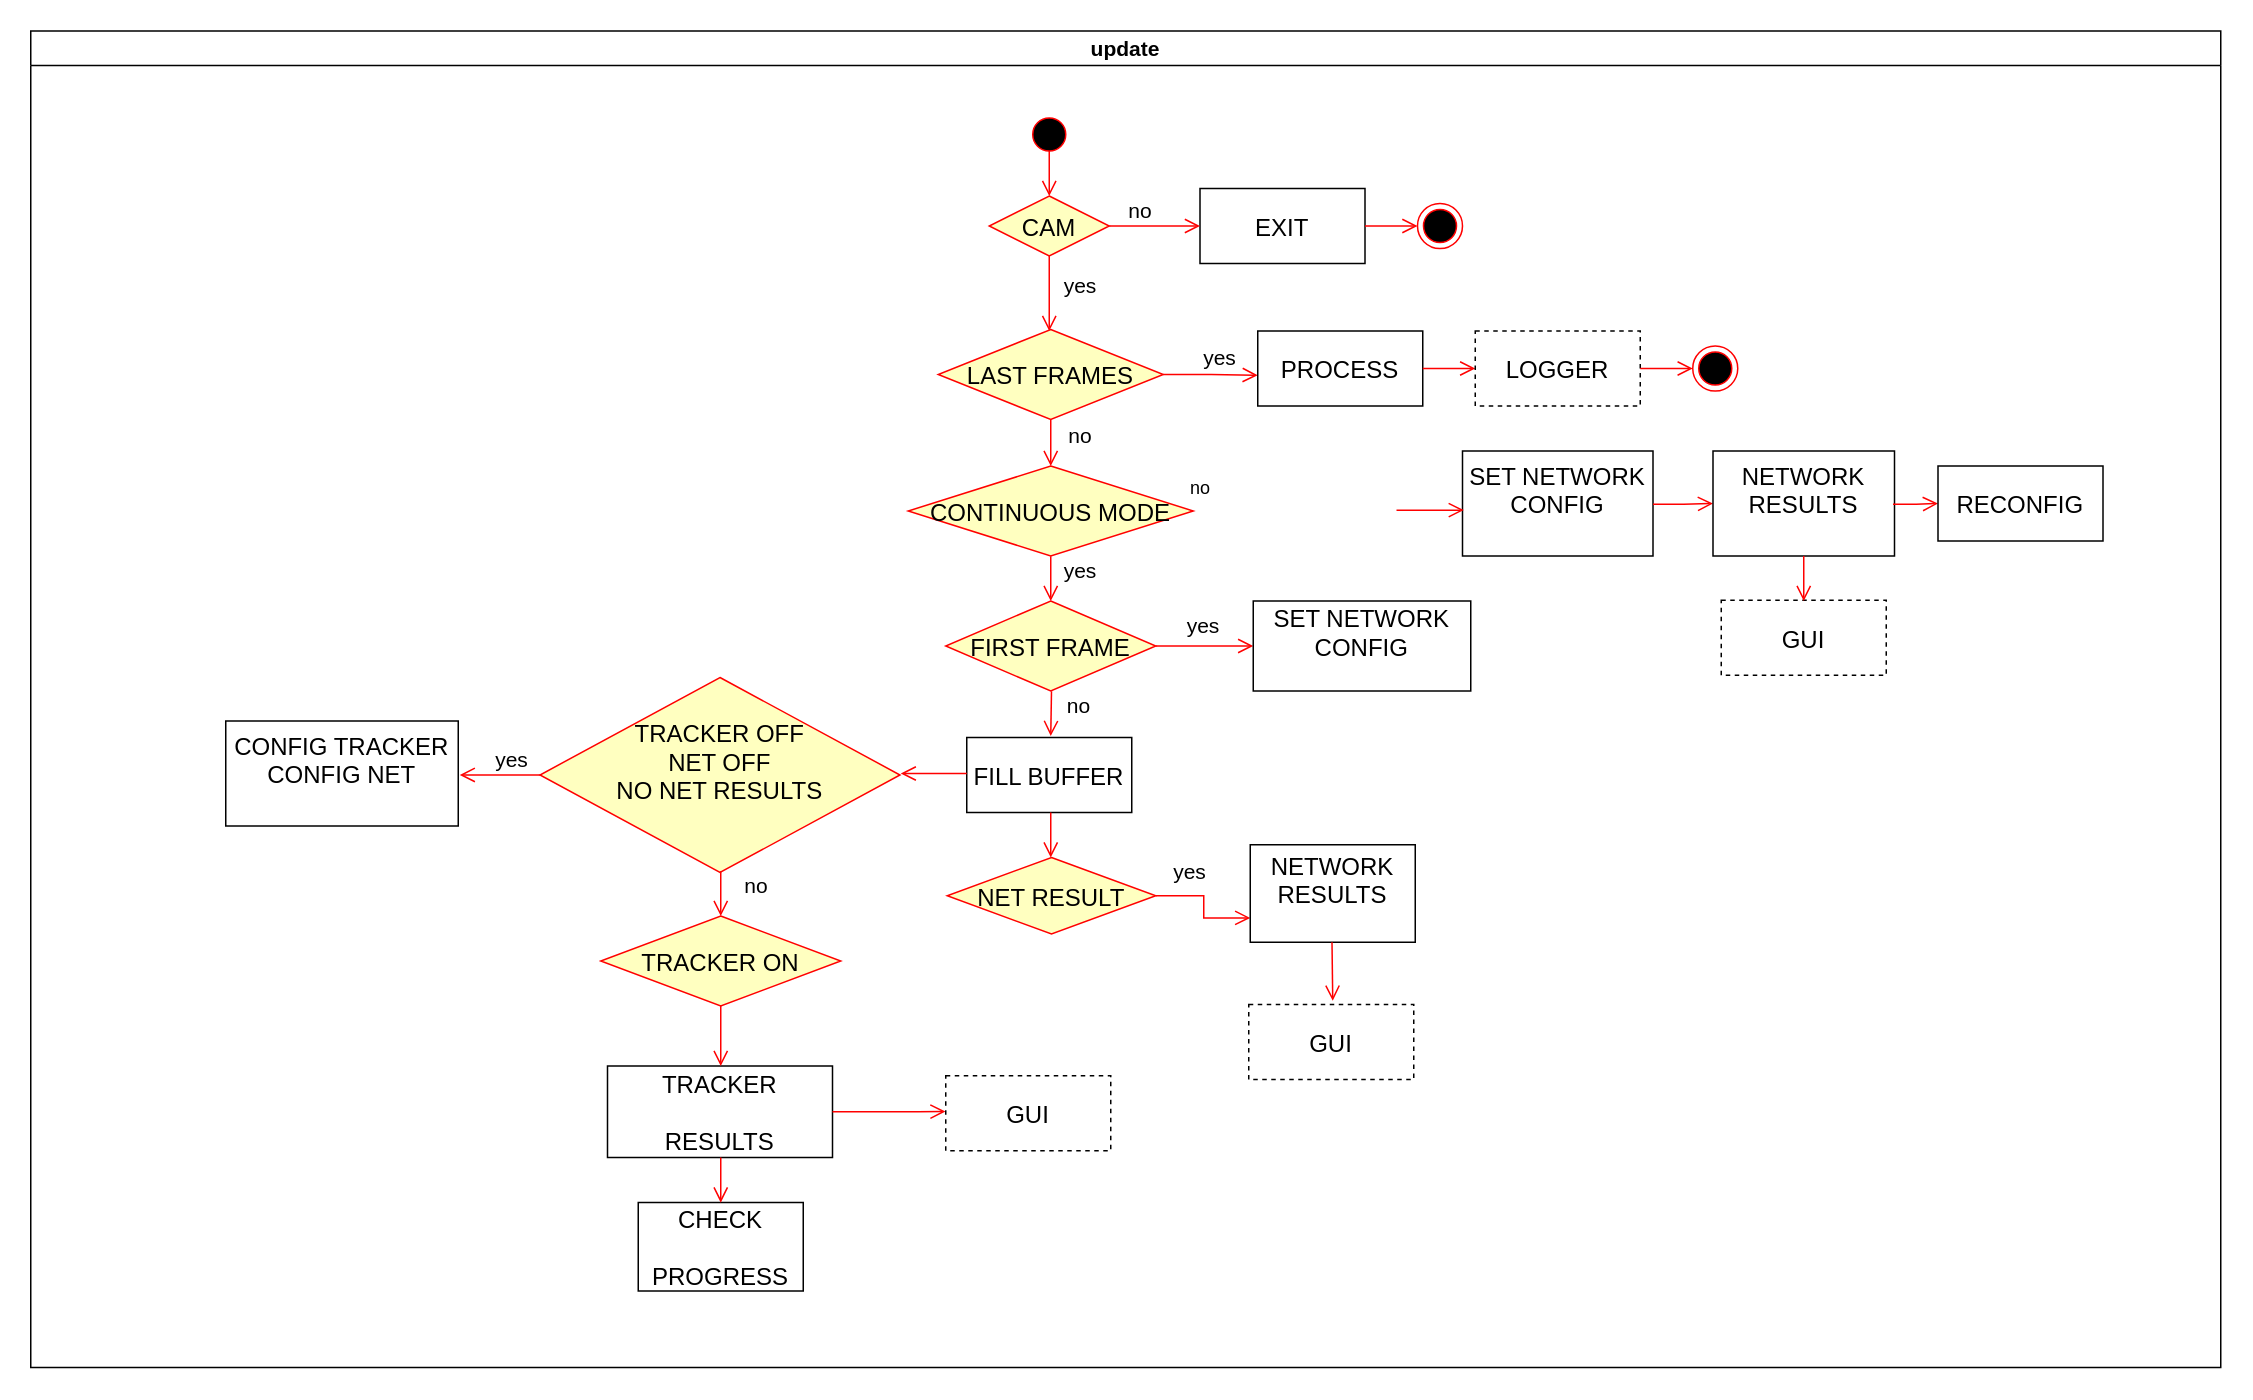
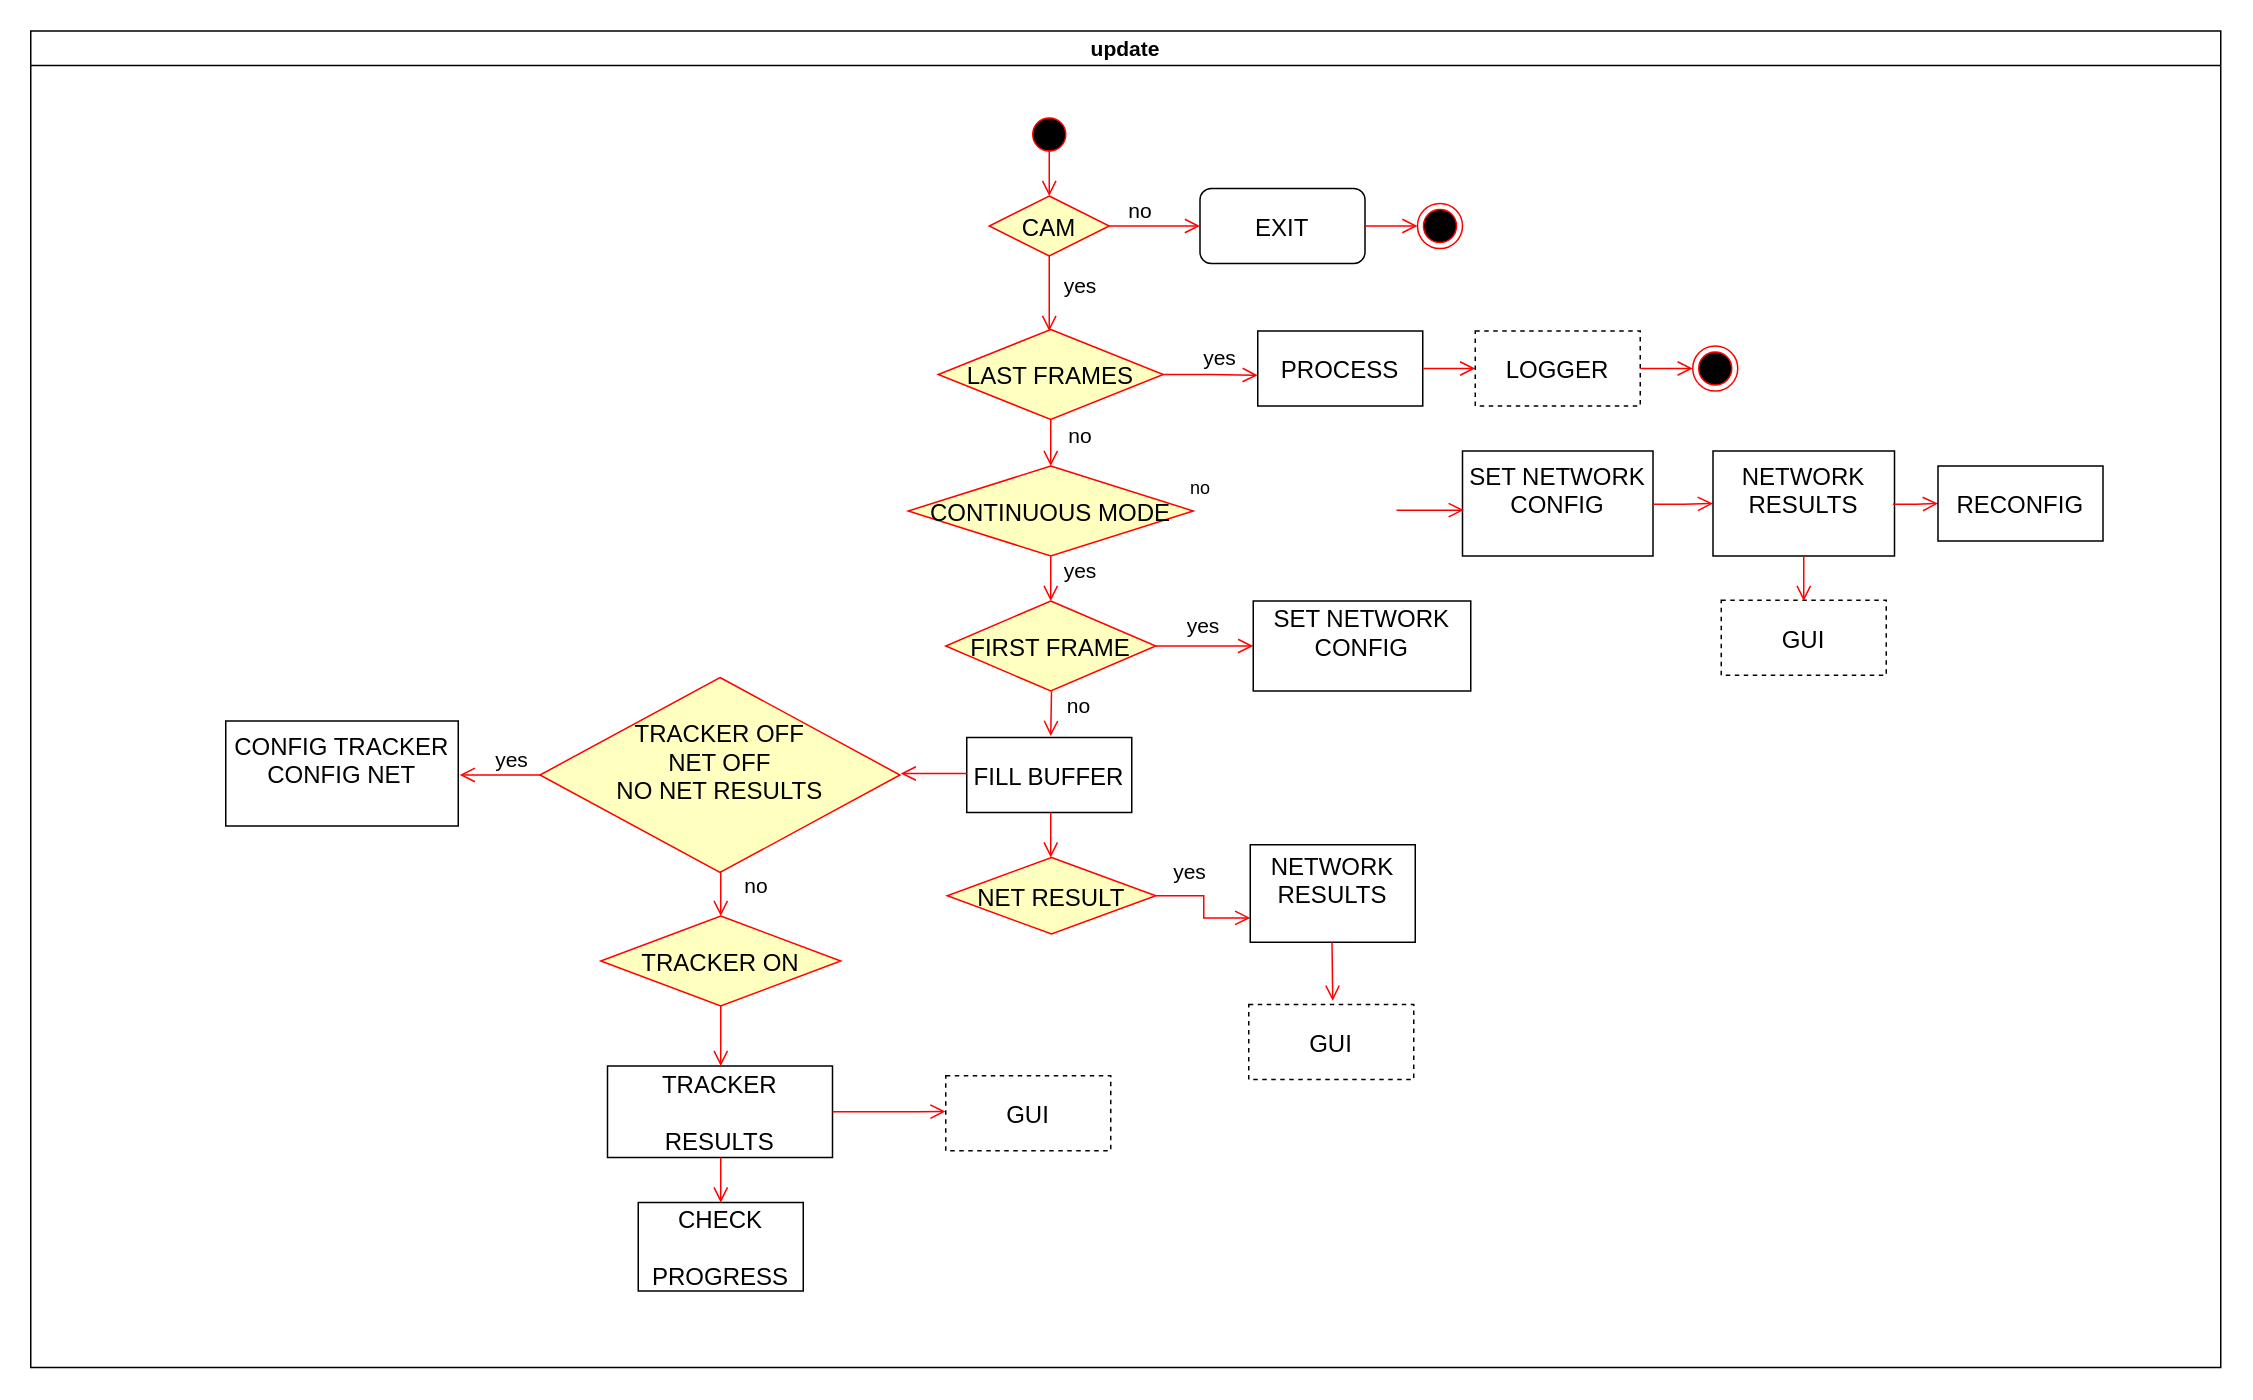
node "EXIT": shape rectangle -> rounded rectangle
